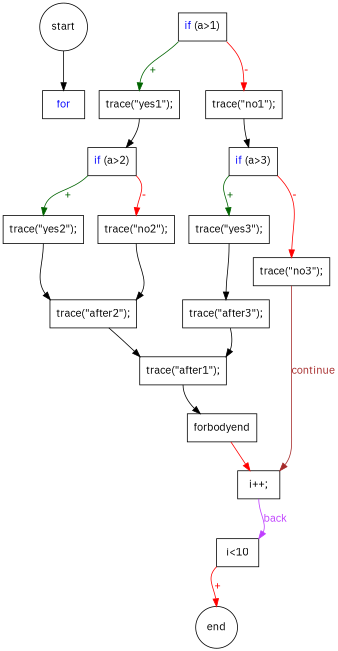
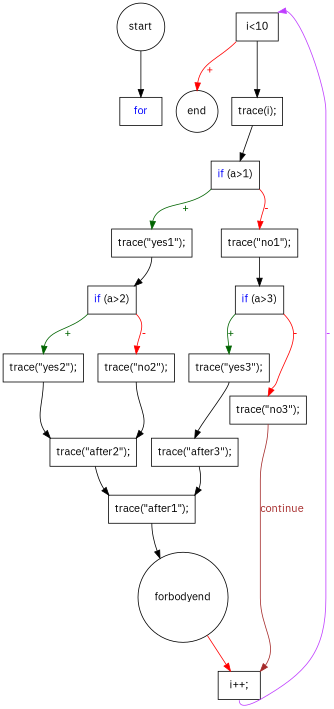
node "trace(i);": added
node "forbodyend": shape box -> circle
edge "i++;" -> "i<10": label "back" -> "-"
